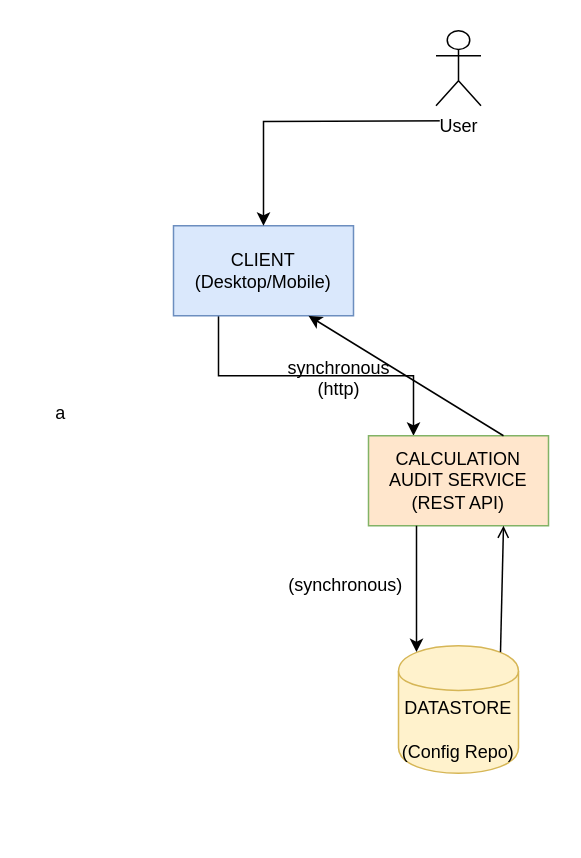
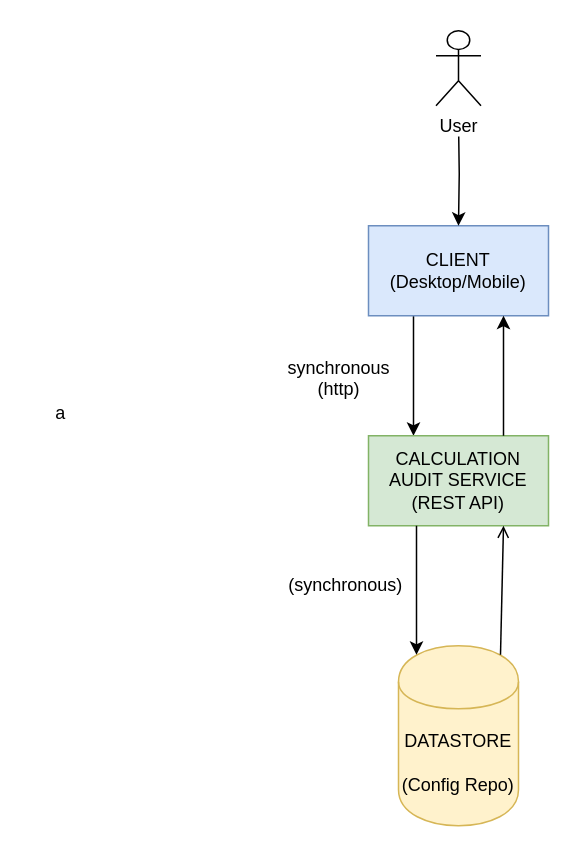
node "CLIENT (Desktop/Mobile)": moved (263, 271) -> (458, 271)
node "CALCULATION AUDIT SERVICE (REST API)": fillcolor #ffe6cc -> #d5e8d4
node "DATASTORE (Config Repo)": size 120x128 -> 120x180
